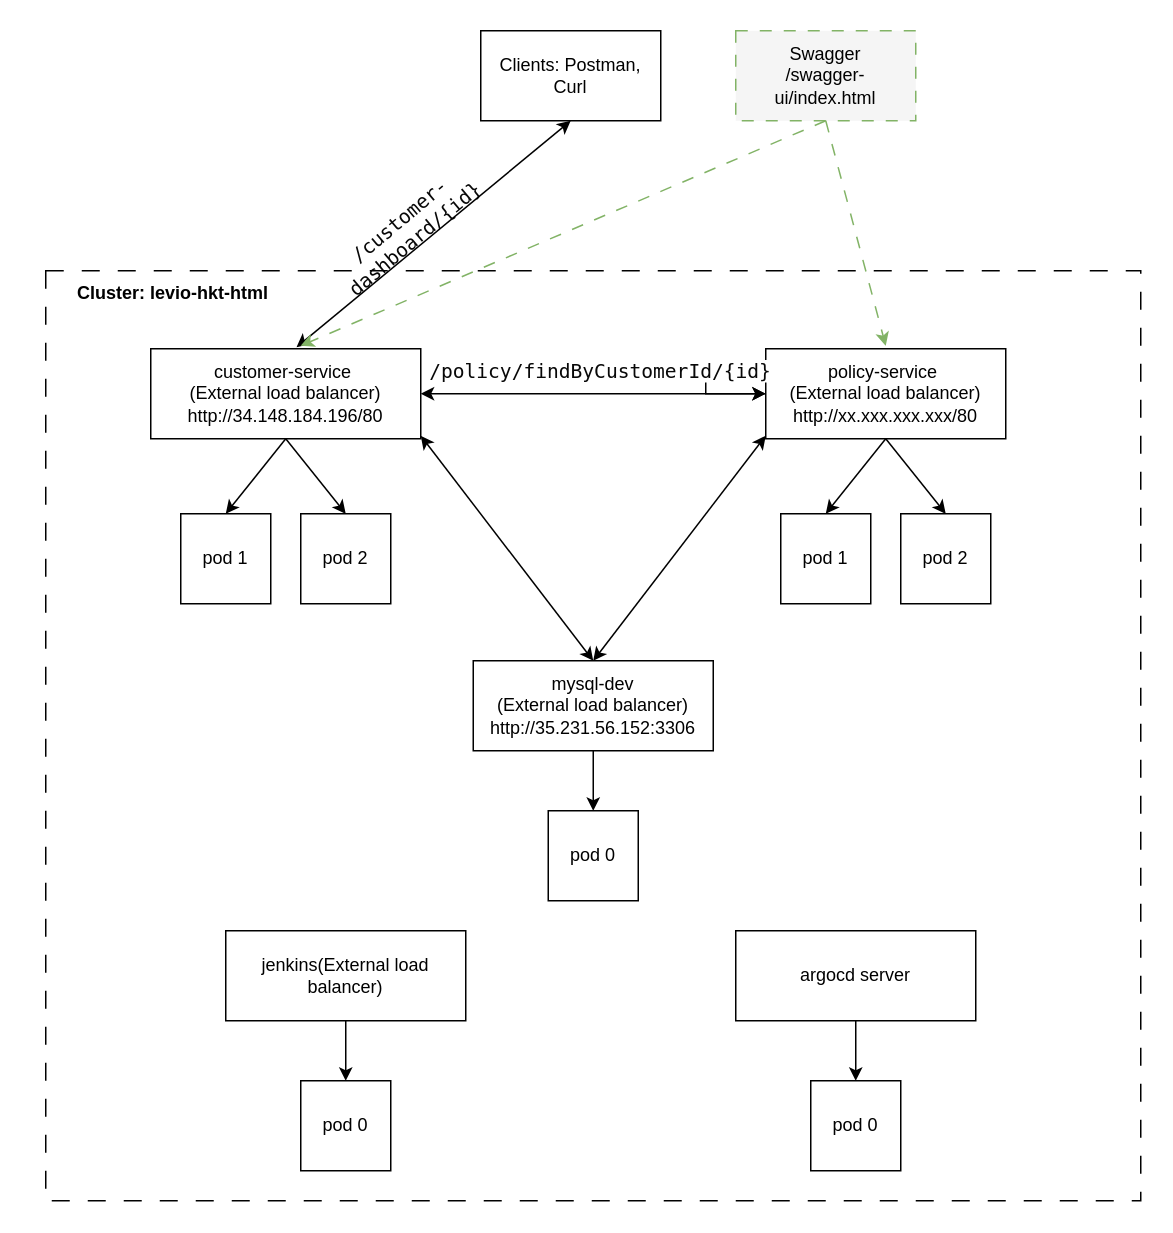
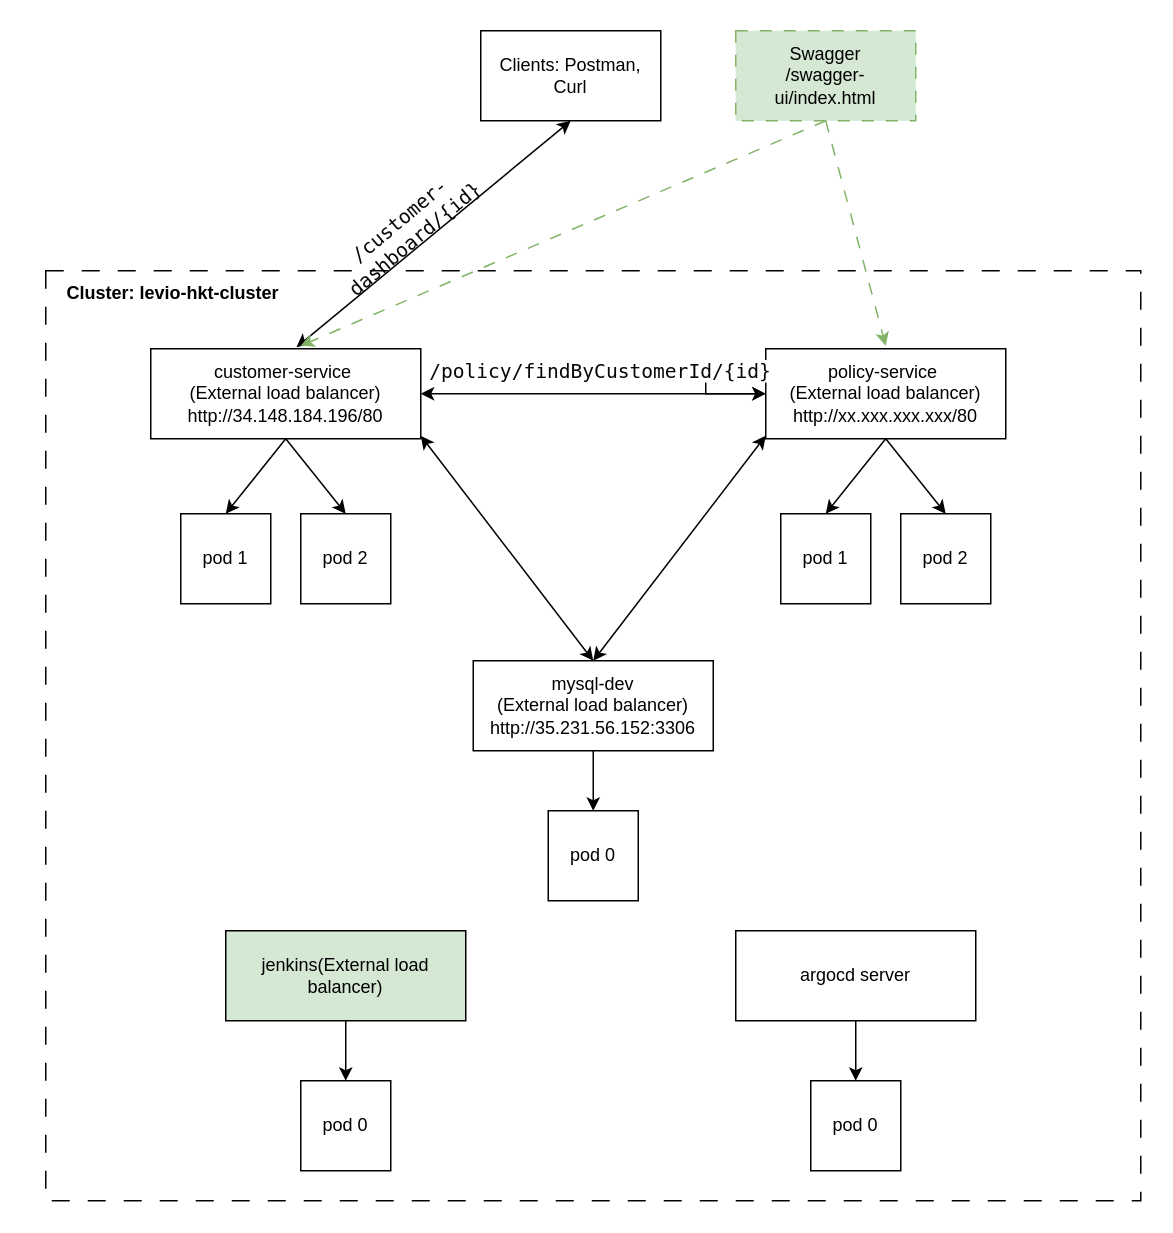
node "Swagger /swagger-ui/index.html": fillcolor #f5f5f5 -> #d5e8d4
node "Cluster: levio-hkt-html": label "Cluster: levio-hkt-html" -> "Cluster: levio-hkt-cluster"
node "jenkins(External load balancer)": fillcolor #ffffff -> #d5e8d4
